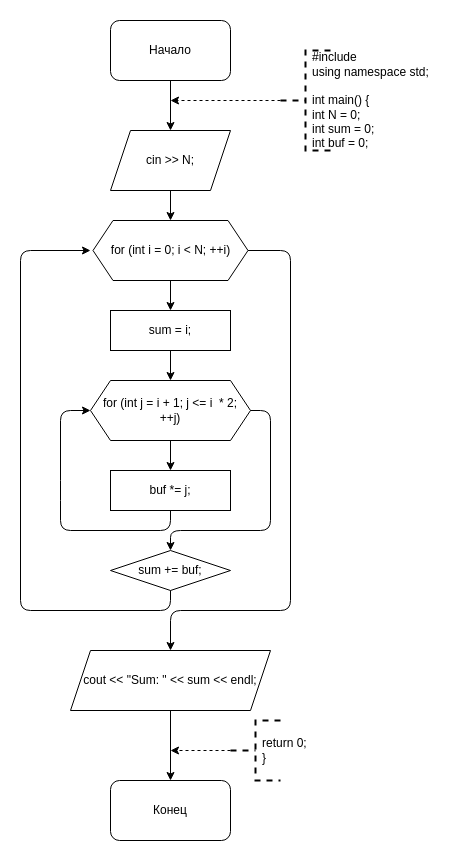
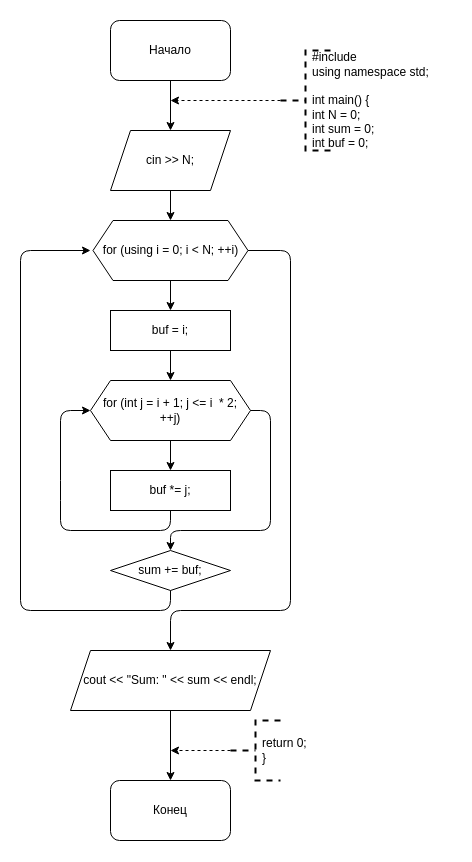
node "for (int i = 0; i < N; ++i)": label "for (int i = 0; i < N; ++i)" -> "for (using i = 0; i < N; ++i)"
node "sum = i;": label "sum = i;" -> "buf = i;"
